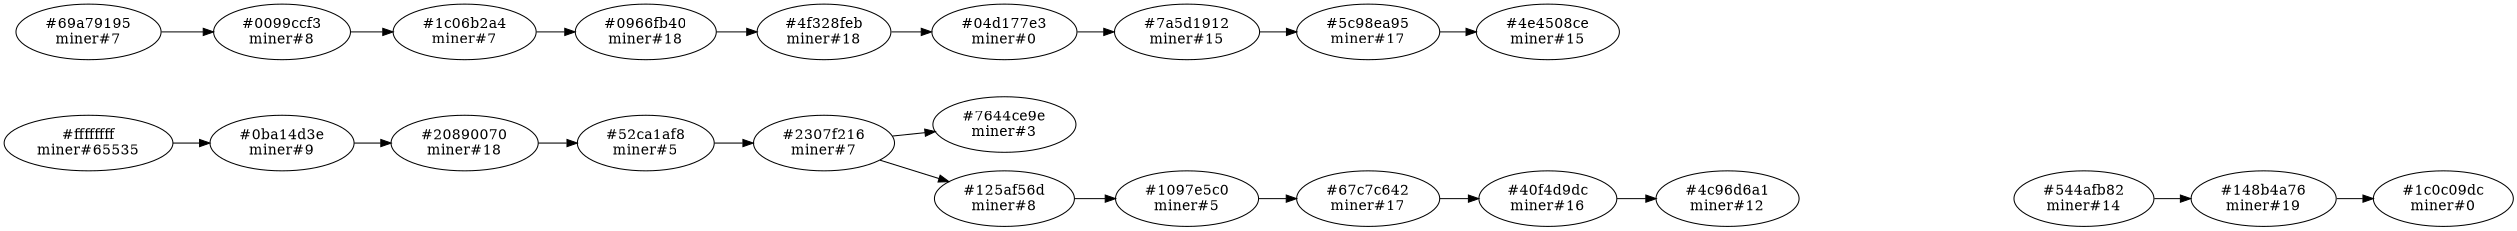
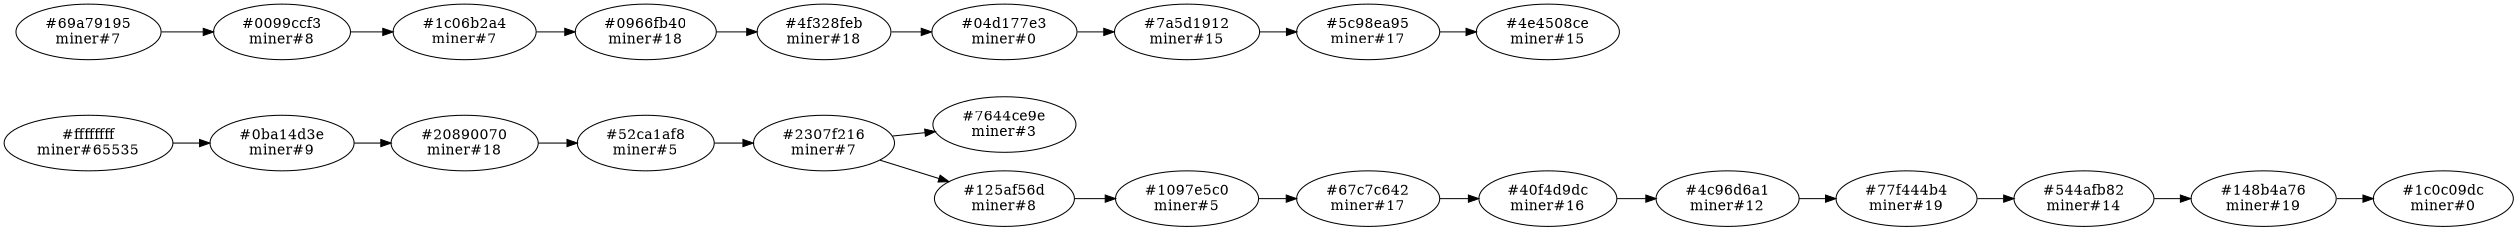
node "#77f444b4 miner#19": added
